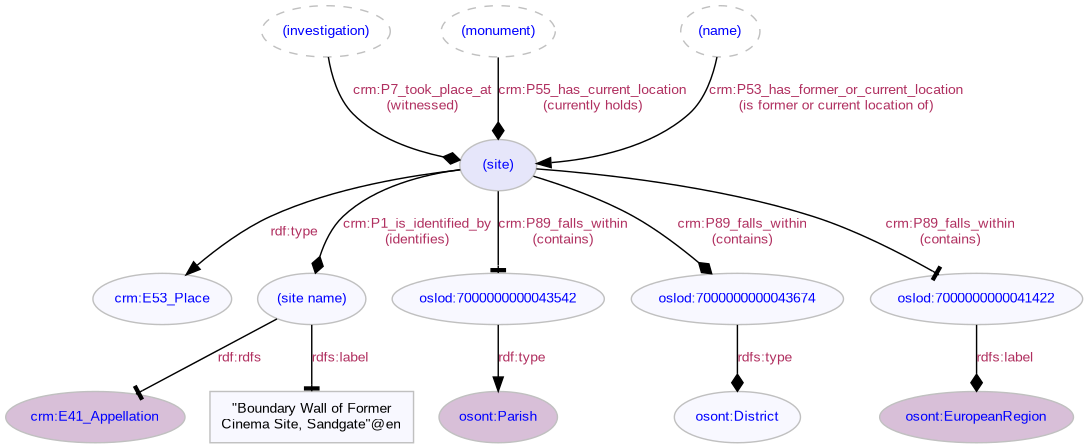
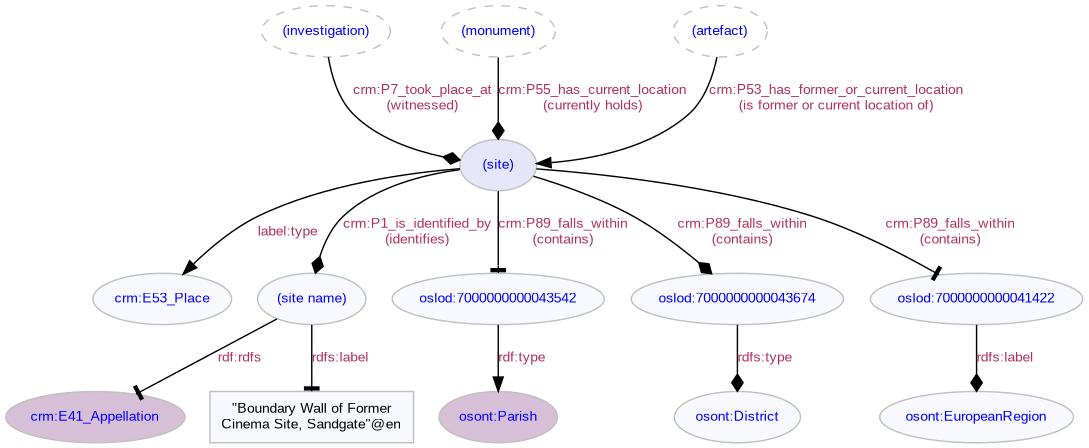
node "(name)": label "(name)" -> "(artefact)"
edge "(site)" -> "crm:E53_Place": label "rdf:type" -> "label:type"
node "osont:EuropeanRegion": fillcolor thistle -> ghostwhite
